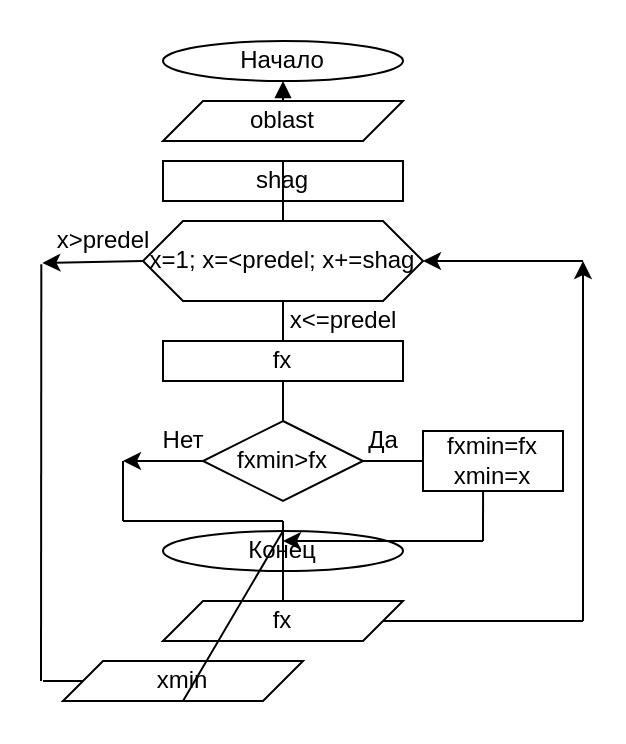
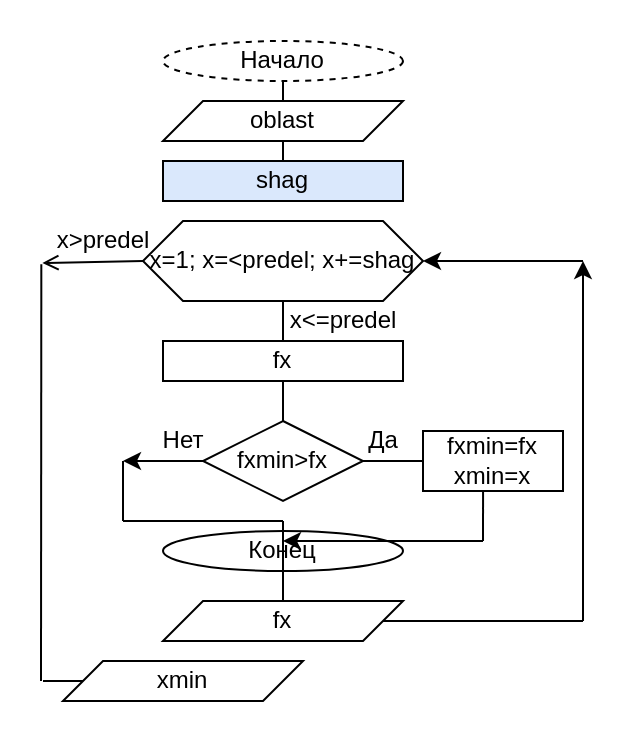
node "Начало": style solid -> dashed
edge "oblast" -> "Начало": arrowhead block -> none
node "shag": fillcolor #ffffff -> #dae8fc
edge "shag" -- "x=1; x=<predel; x+=shag": now "shag" -- "oblast"
edge "x=1; x=<predel; x+=shag" -> "x>predel": arrowhead classic -> open
edge "Конец" -- "xmin": removed
